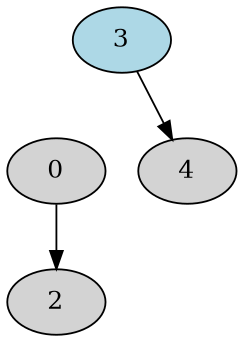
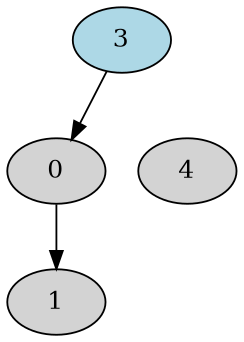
edge "3" -> "4": now "3" -> "0"
node "2": label "2" -> "1"
